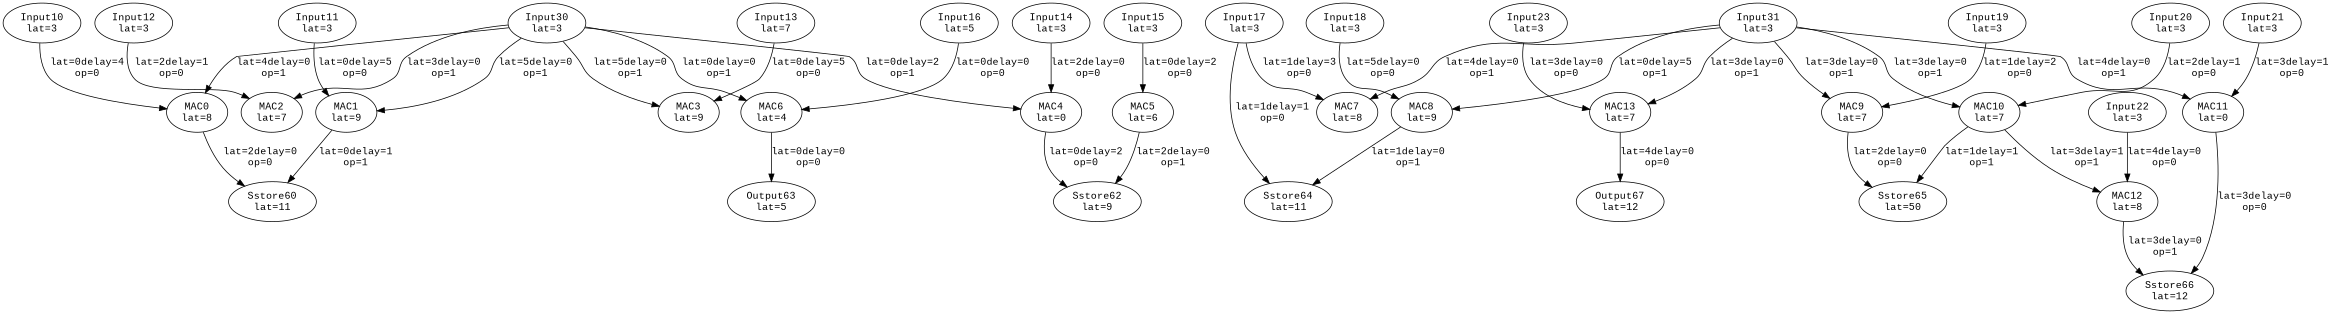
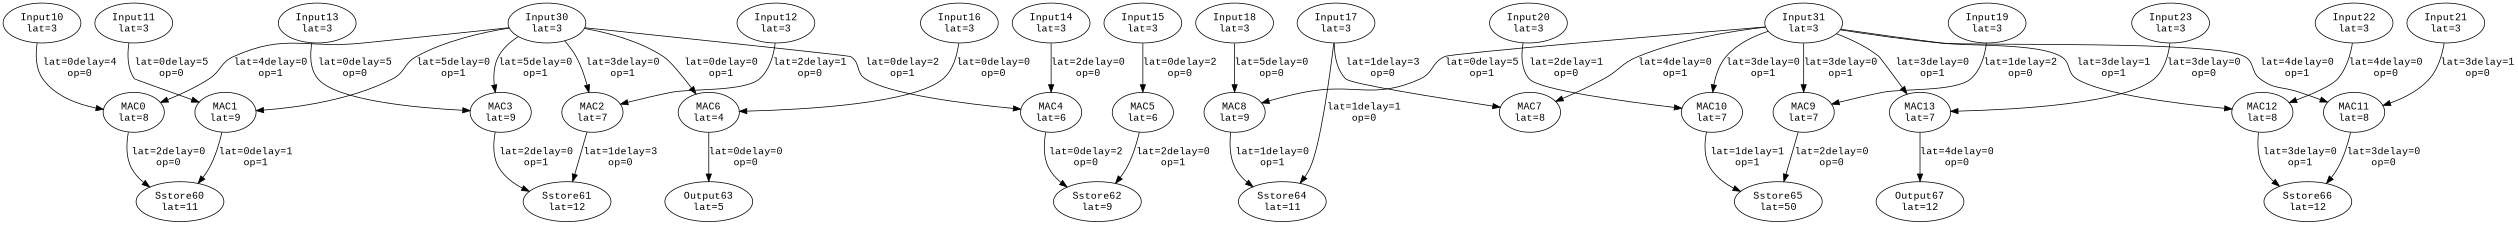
node "Input13 lat=7": label "Input13 lat=7" -> "Input13 lat=3"
node "Input16 lat=5": label "Input16 lat=5" -> "Input16 lat=3"
node "MAC4 lat=0": label "MAC4 lat=0" -> "MAC4 lat=6"
node "MAC11 lat=0": label "MAC11 lat=0" -> "MAC11 lat=8"
edge "MAC10 lat=7" -> "MAC12 lat=8": now "Input31 lat=3" -> "MAC12 lat=8"
node "Sstore61 lat=12": added
